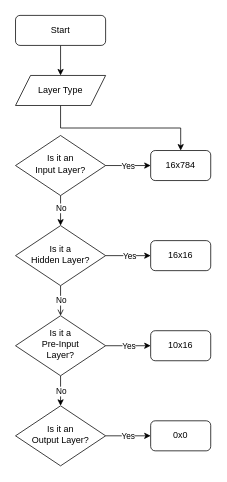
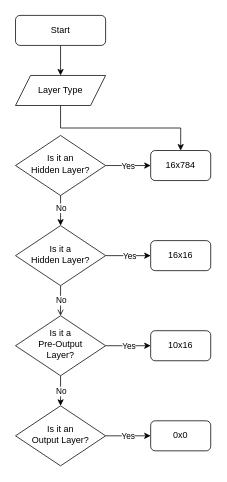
node "Is it an Input Layer?": label "Is it an Input Layer?" -> "Is it an Hidden Layer?"
node "Is it a Pre-Input Layer?": label "Is it a Pre-Input Layer?" -> "Is it a Pre-Output Layer?"
